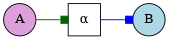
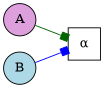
edge "α" -> "B": reversed
